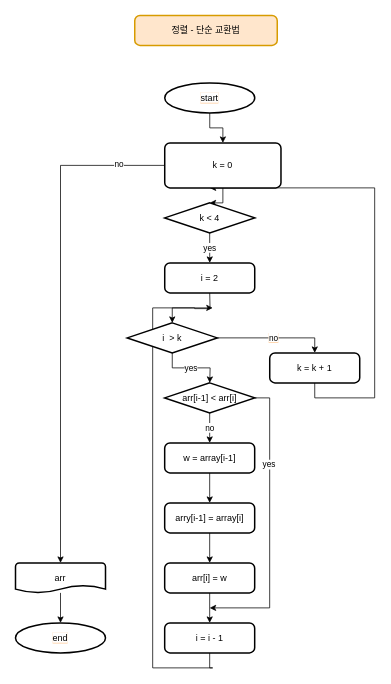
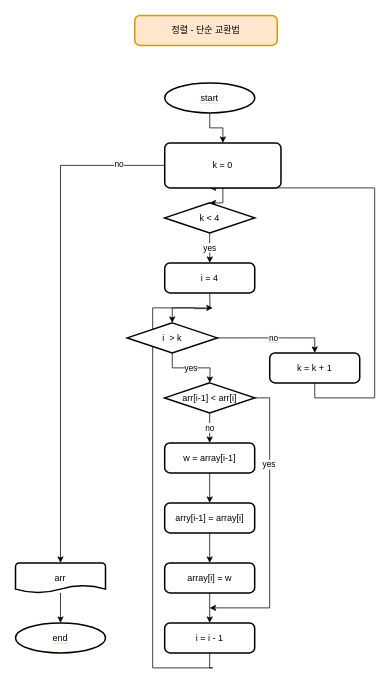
node "i = 2": label "i = 2" -> "i = 4"
node "arr[i] = w": label "arr[i] = w" -> "array[i] = w"
